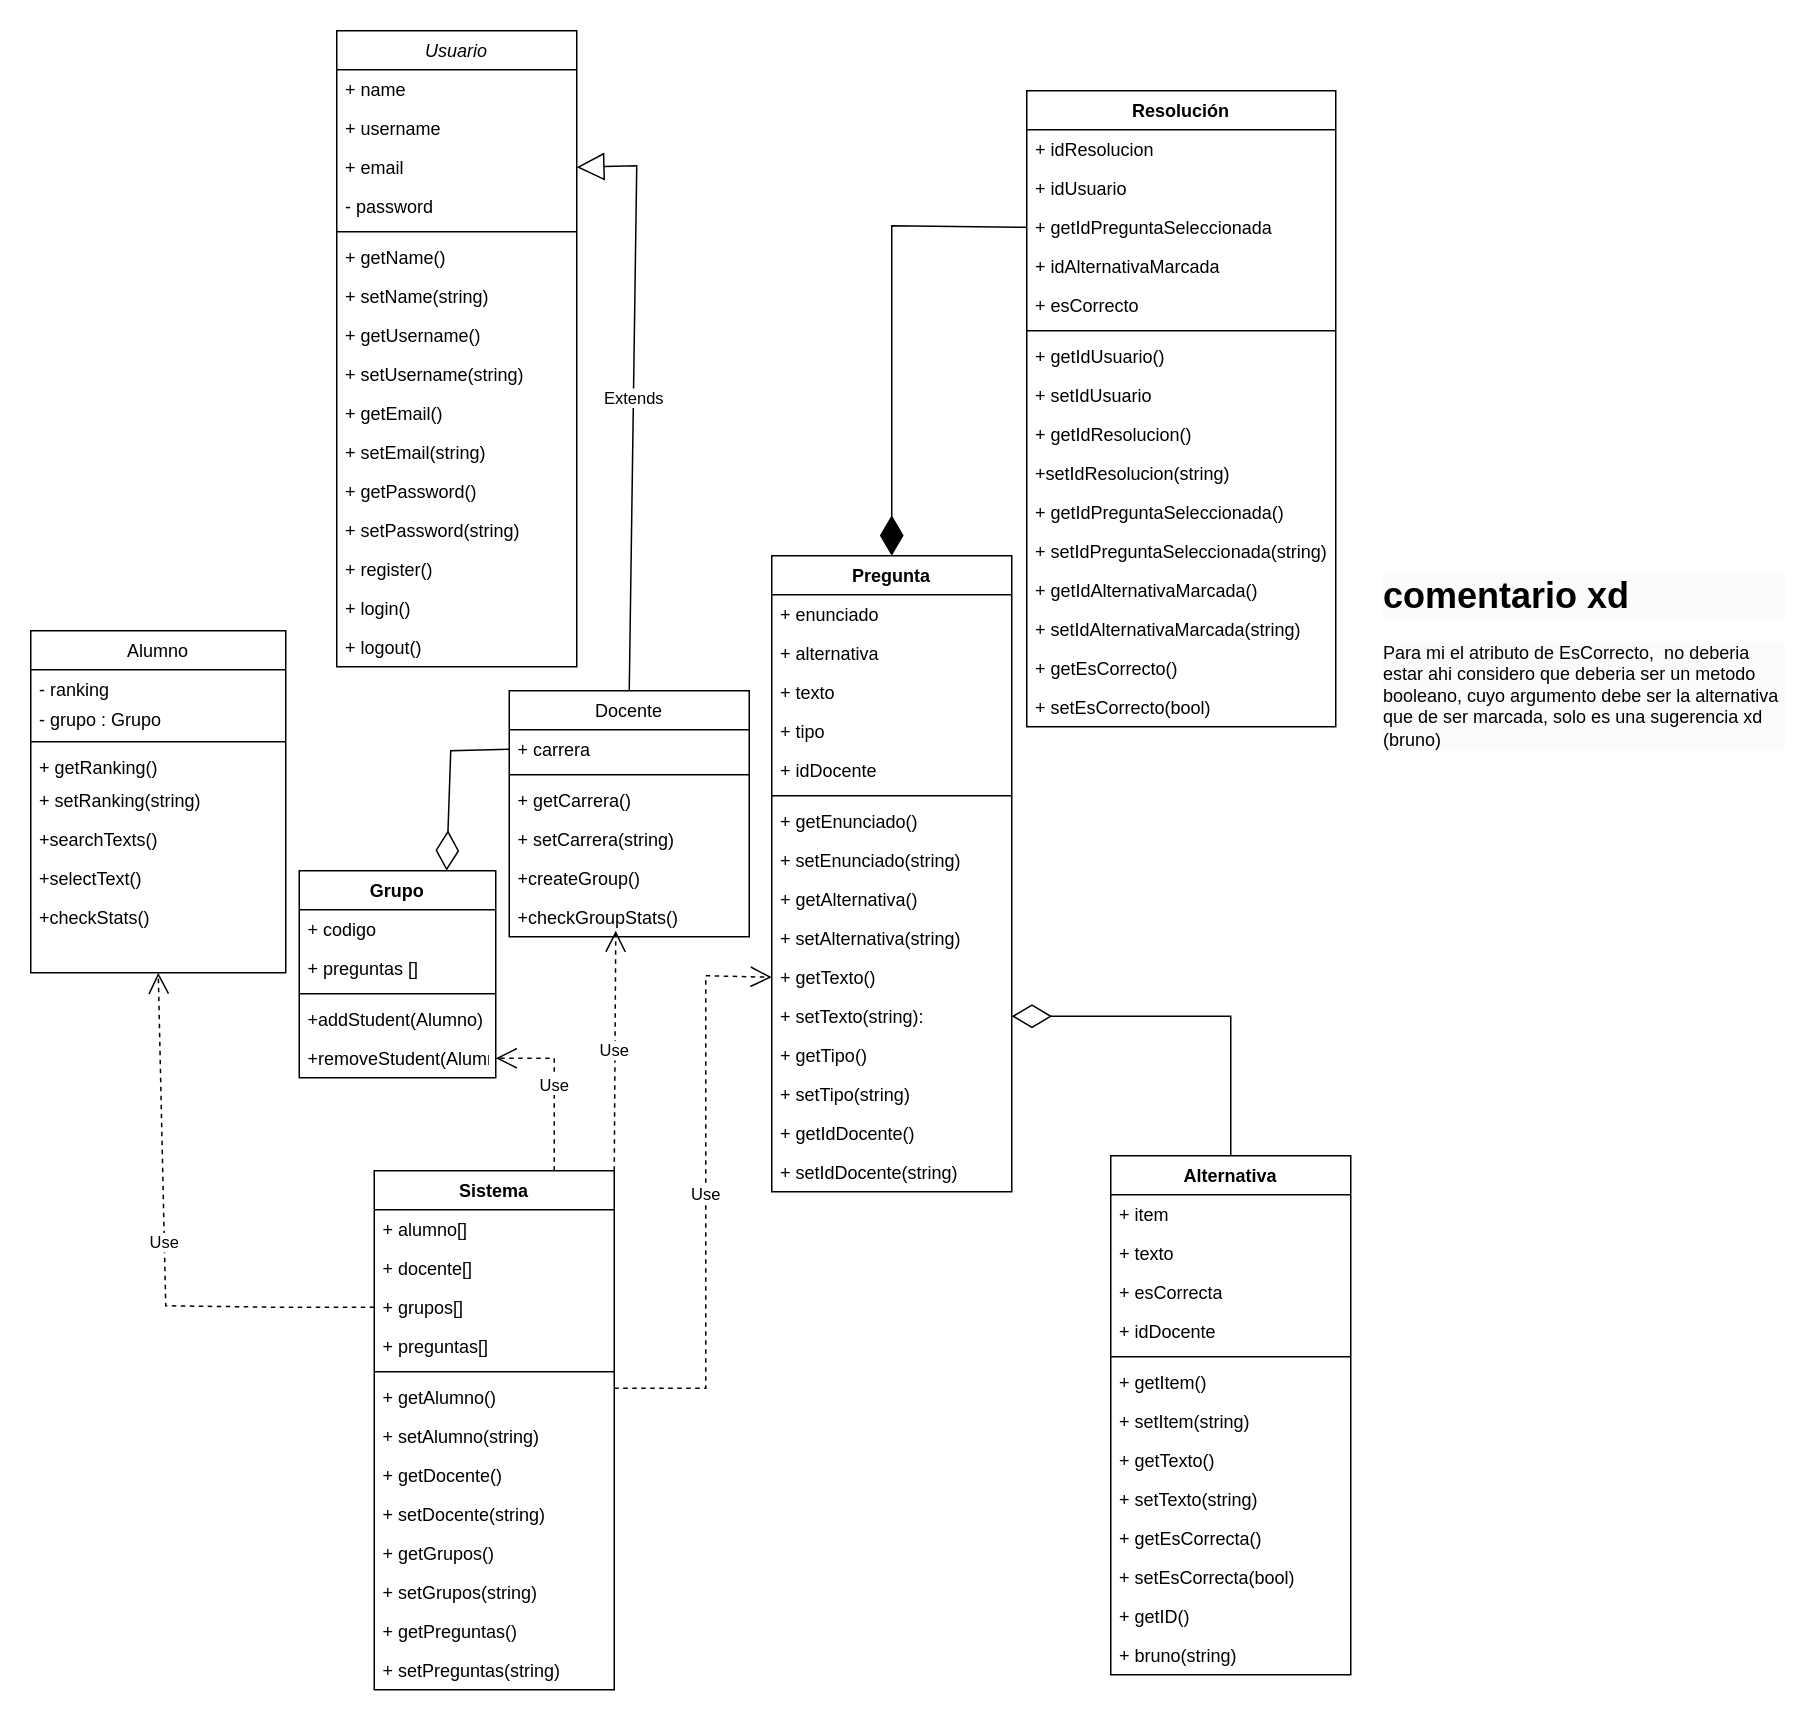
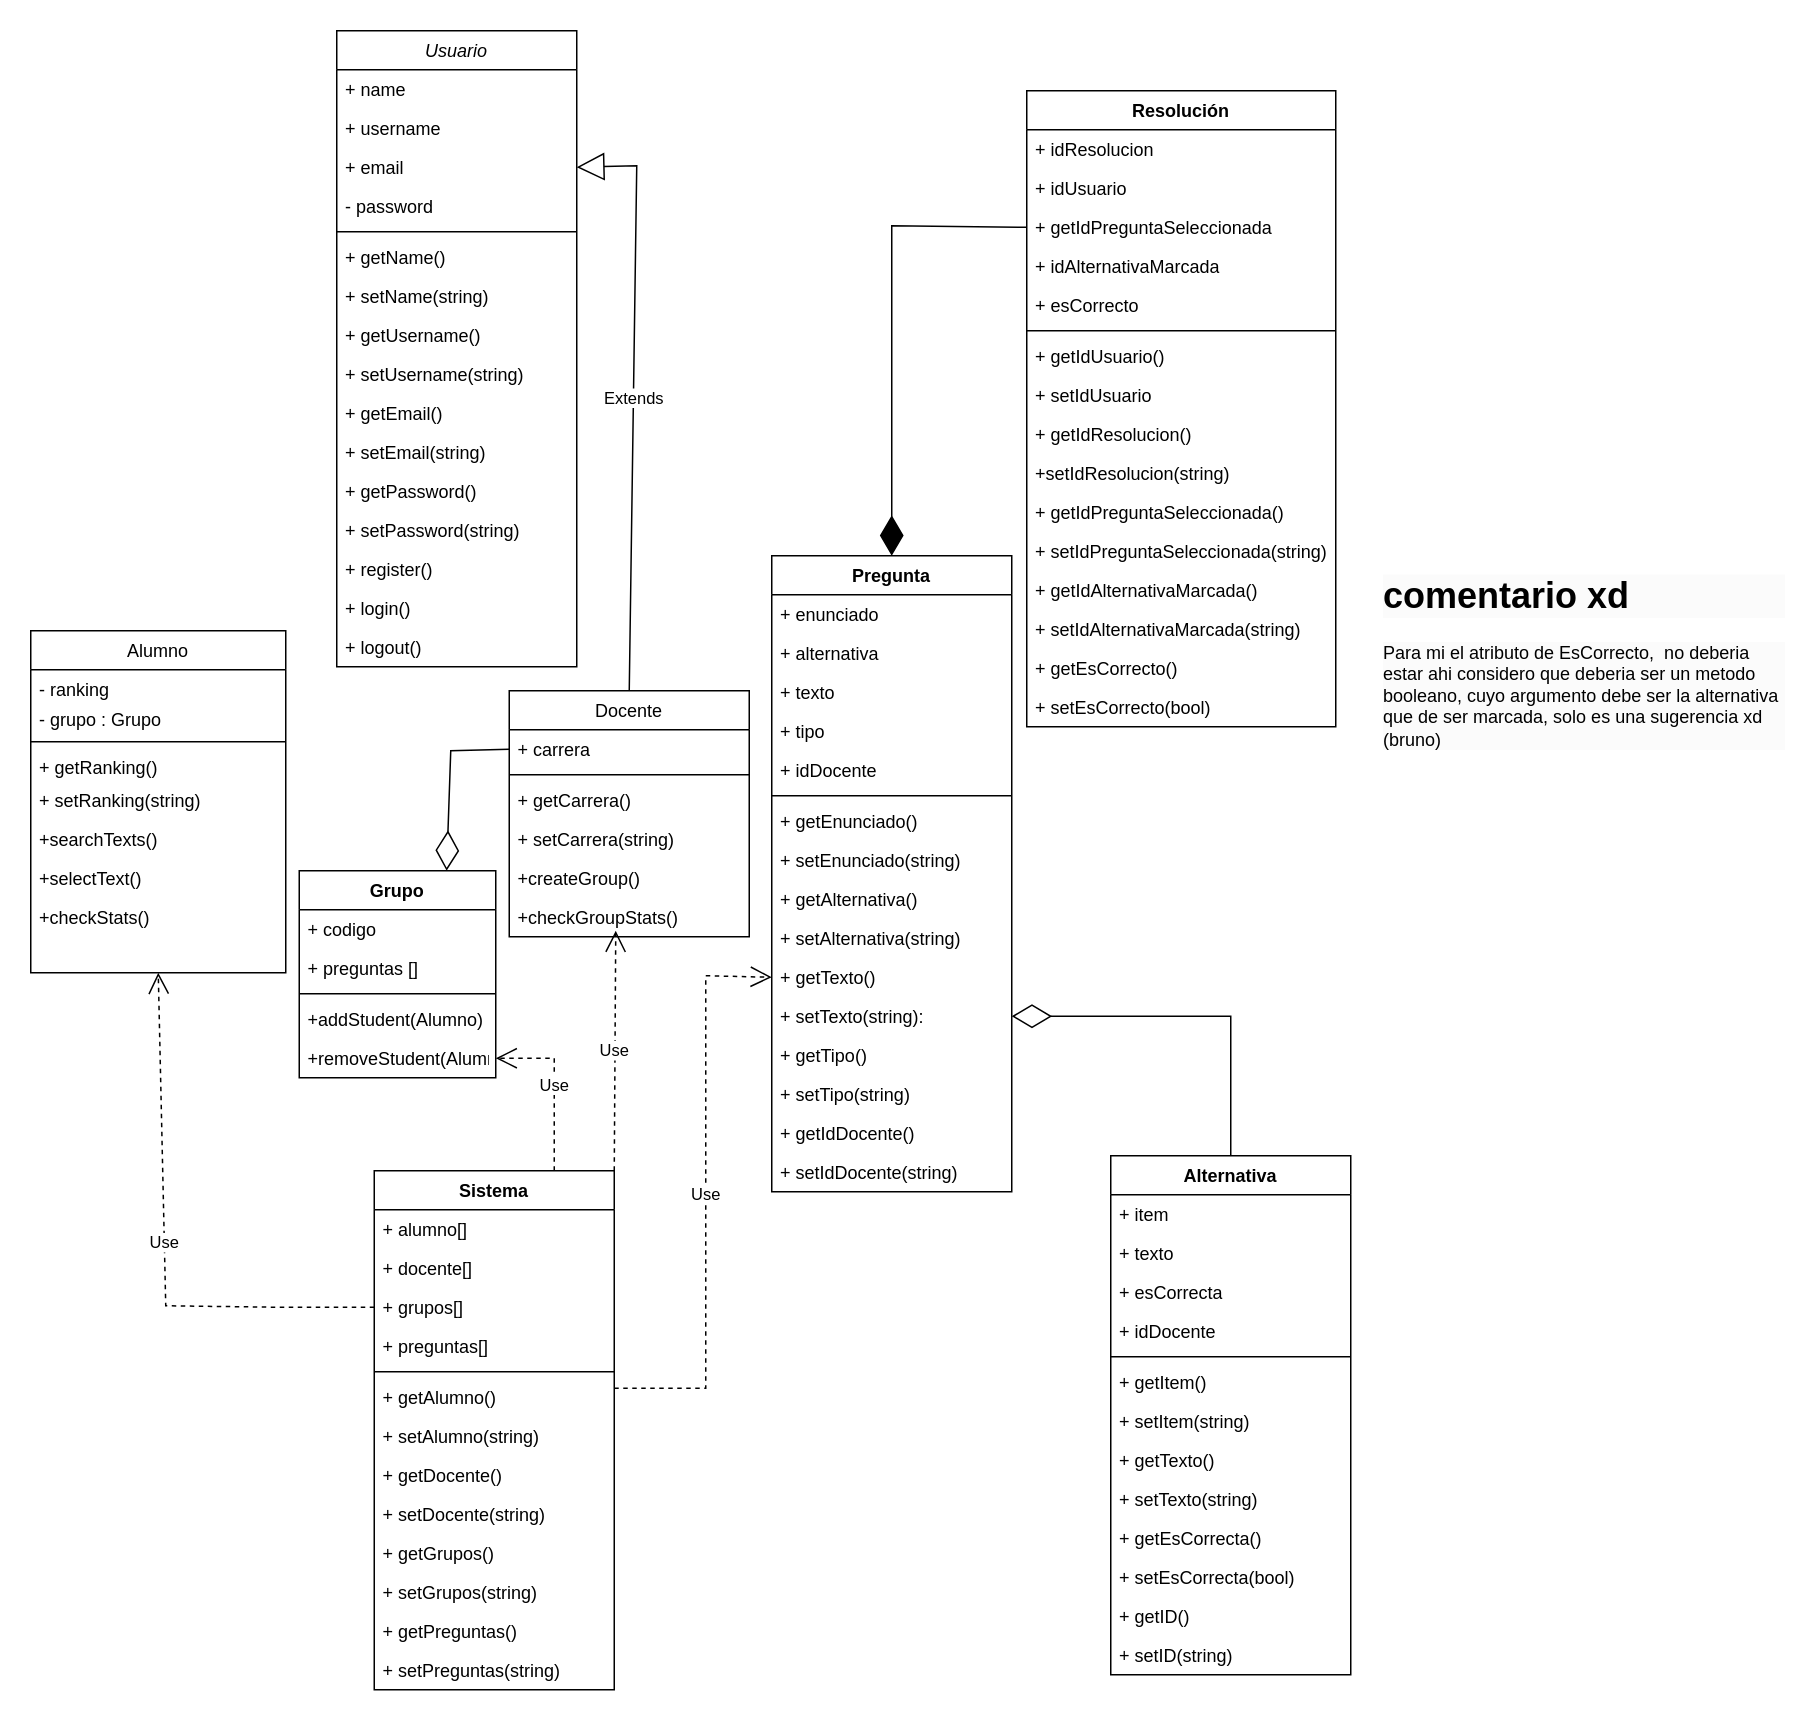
node "+ bruno(string)": label "+ bruno(string)" -> "+ setID(string)"
